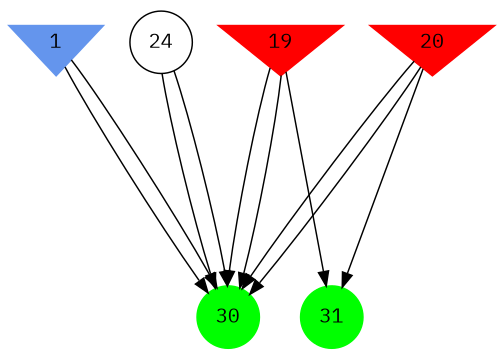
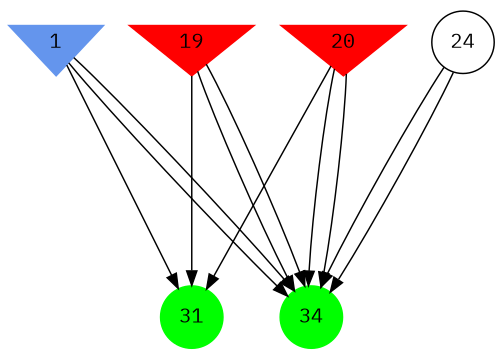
edge "1" -> "31": added
node "30": label "30" -> "34"
